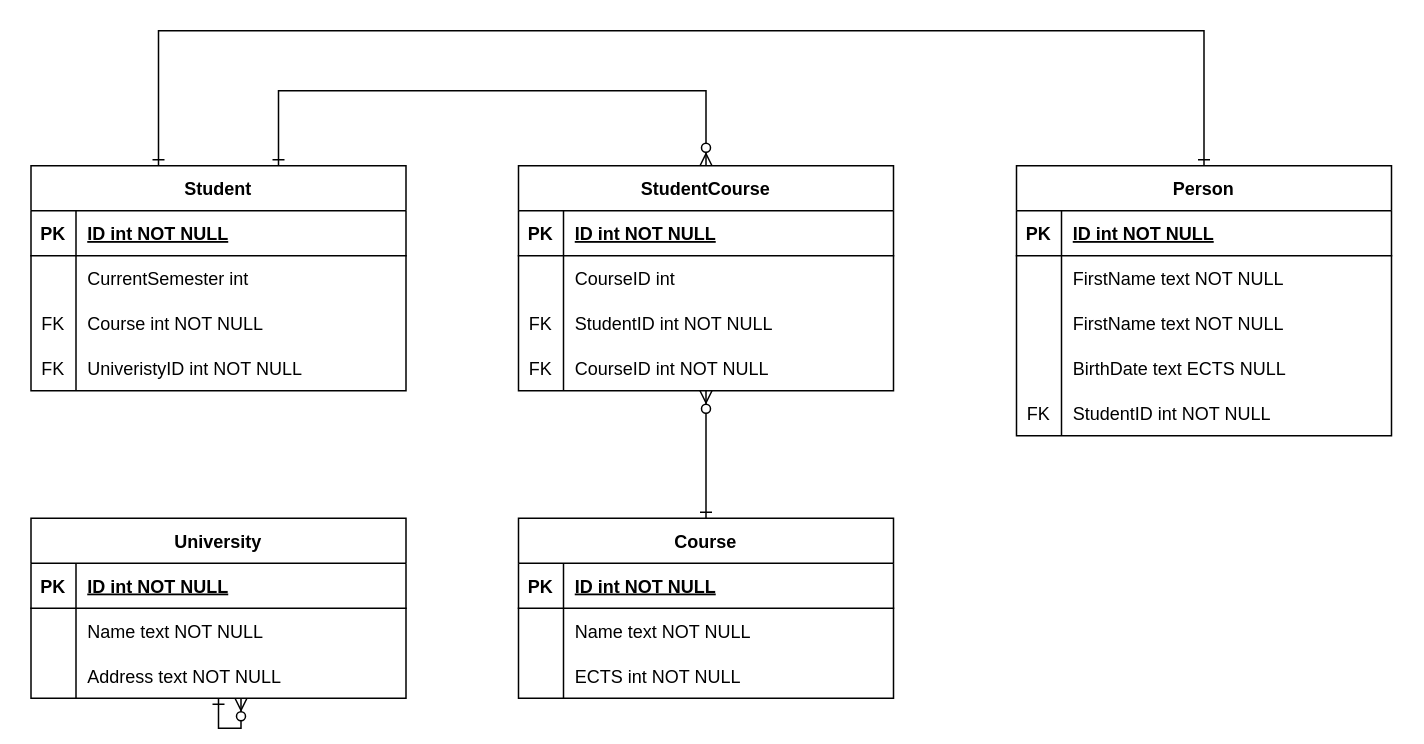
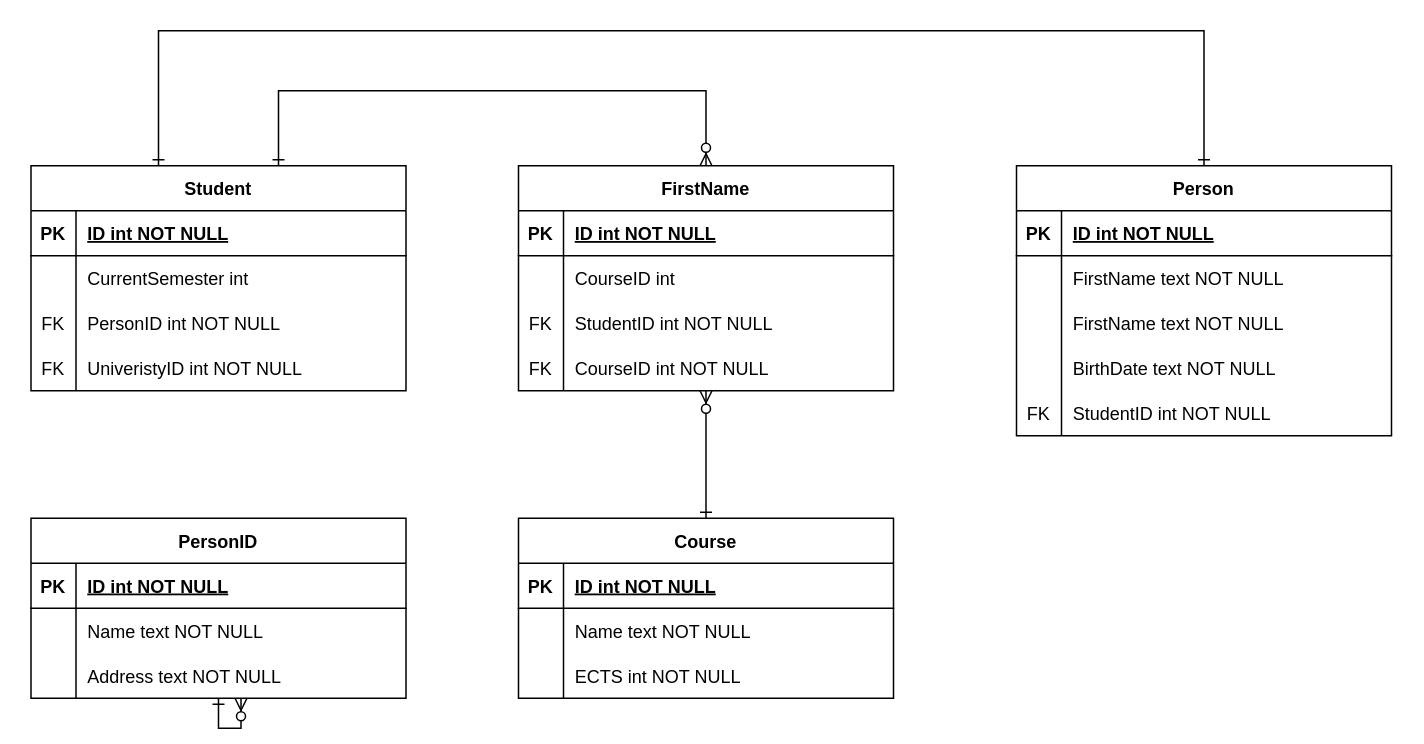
node "StudentCourse": label "StudentCourse" -> "FirstName"
node "Course int NOT NULL": label "Course int NOT NULL" -> "PersonID int NOT NULL"
node "BirthDate text ECTS NULL": label "BirthDate text ECTS NULL" -> "BirthDate text NOT NULL"
node "University": label "University" -> "PersonID"
